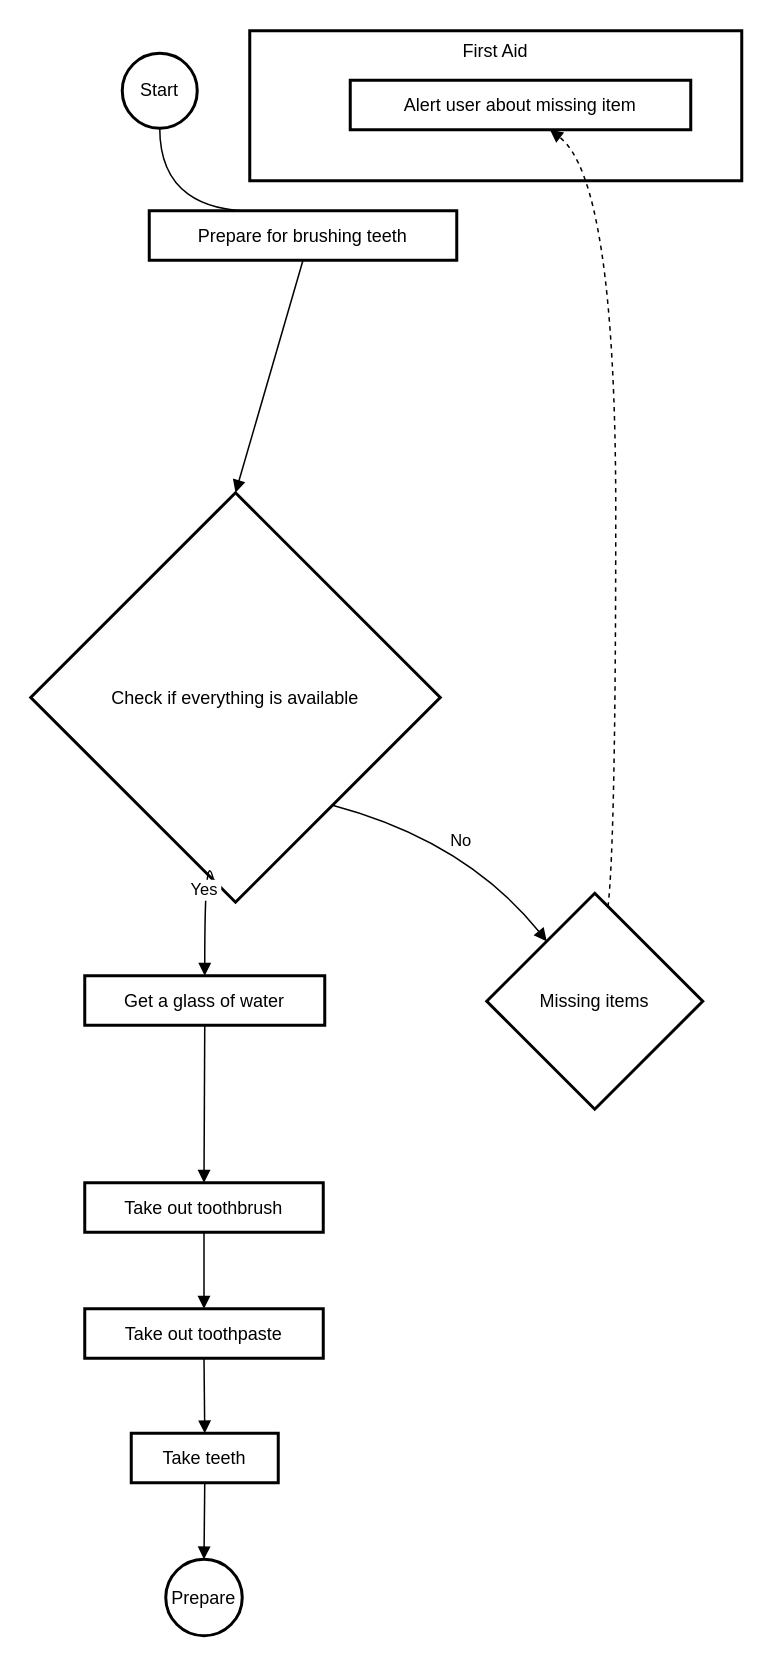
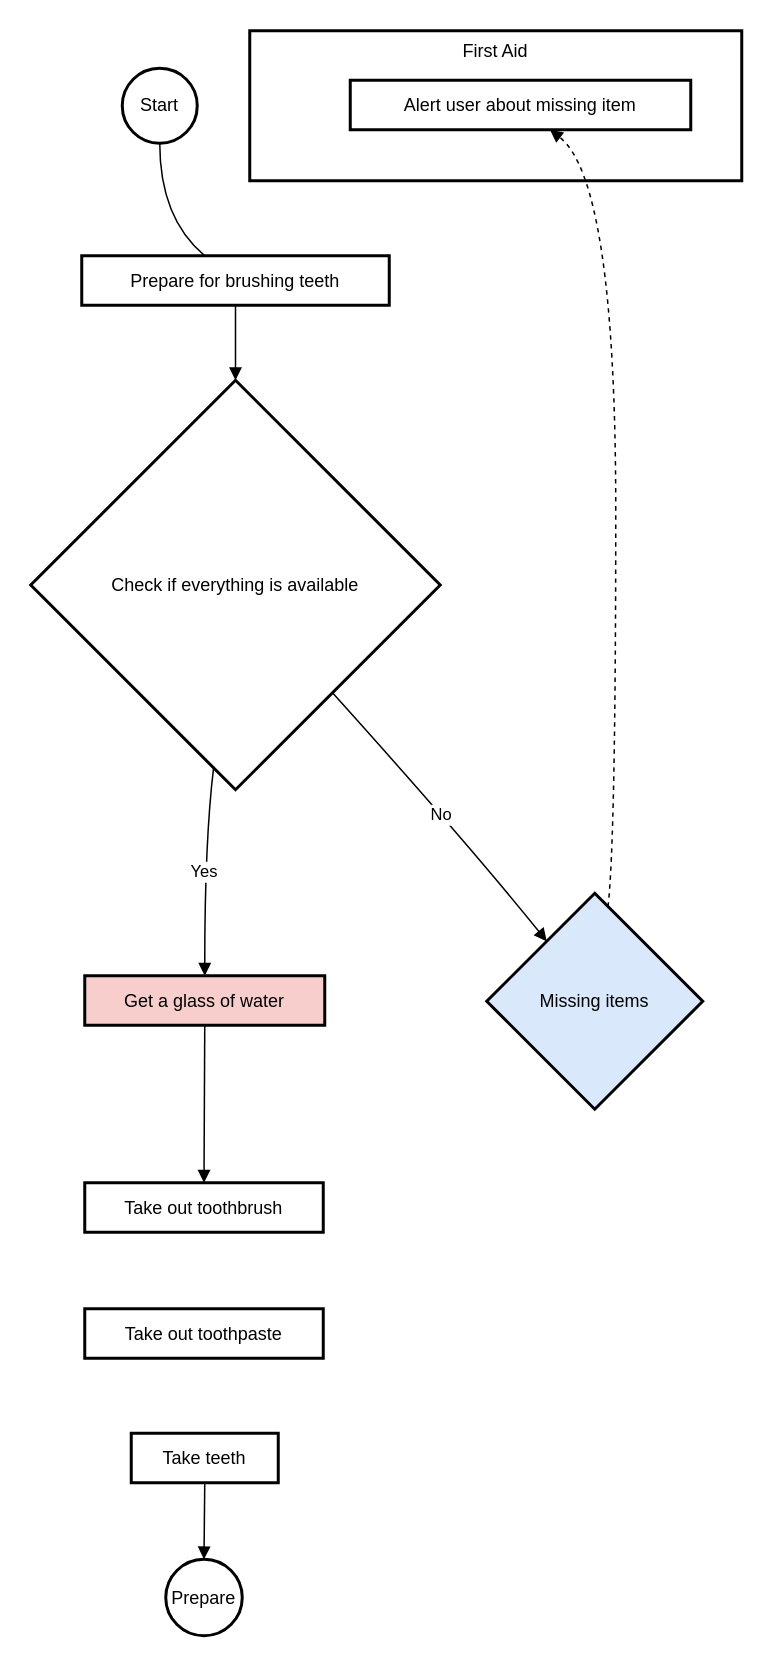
node "Start": moved (160, 91) -> (160, 106)
node "Prepare for brushing teeth": moved (303, 236) -> (236, 281)
node "Check if everything is available": moved (236, 698) -> (236, 585)
node "Get a glass of water": fillcolor #ffffff -> #f8cecc
node "Missing items": fillcolor #ffffff -> #dae8fc
edge "Take out toothbrush" -> "Take out toothpaste": removed
edge "Take out toothpaste" -> "Take teeth": removed
